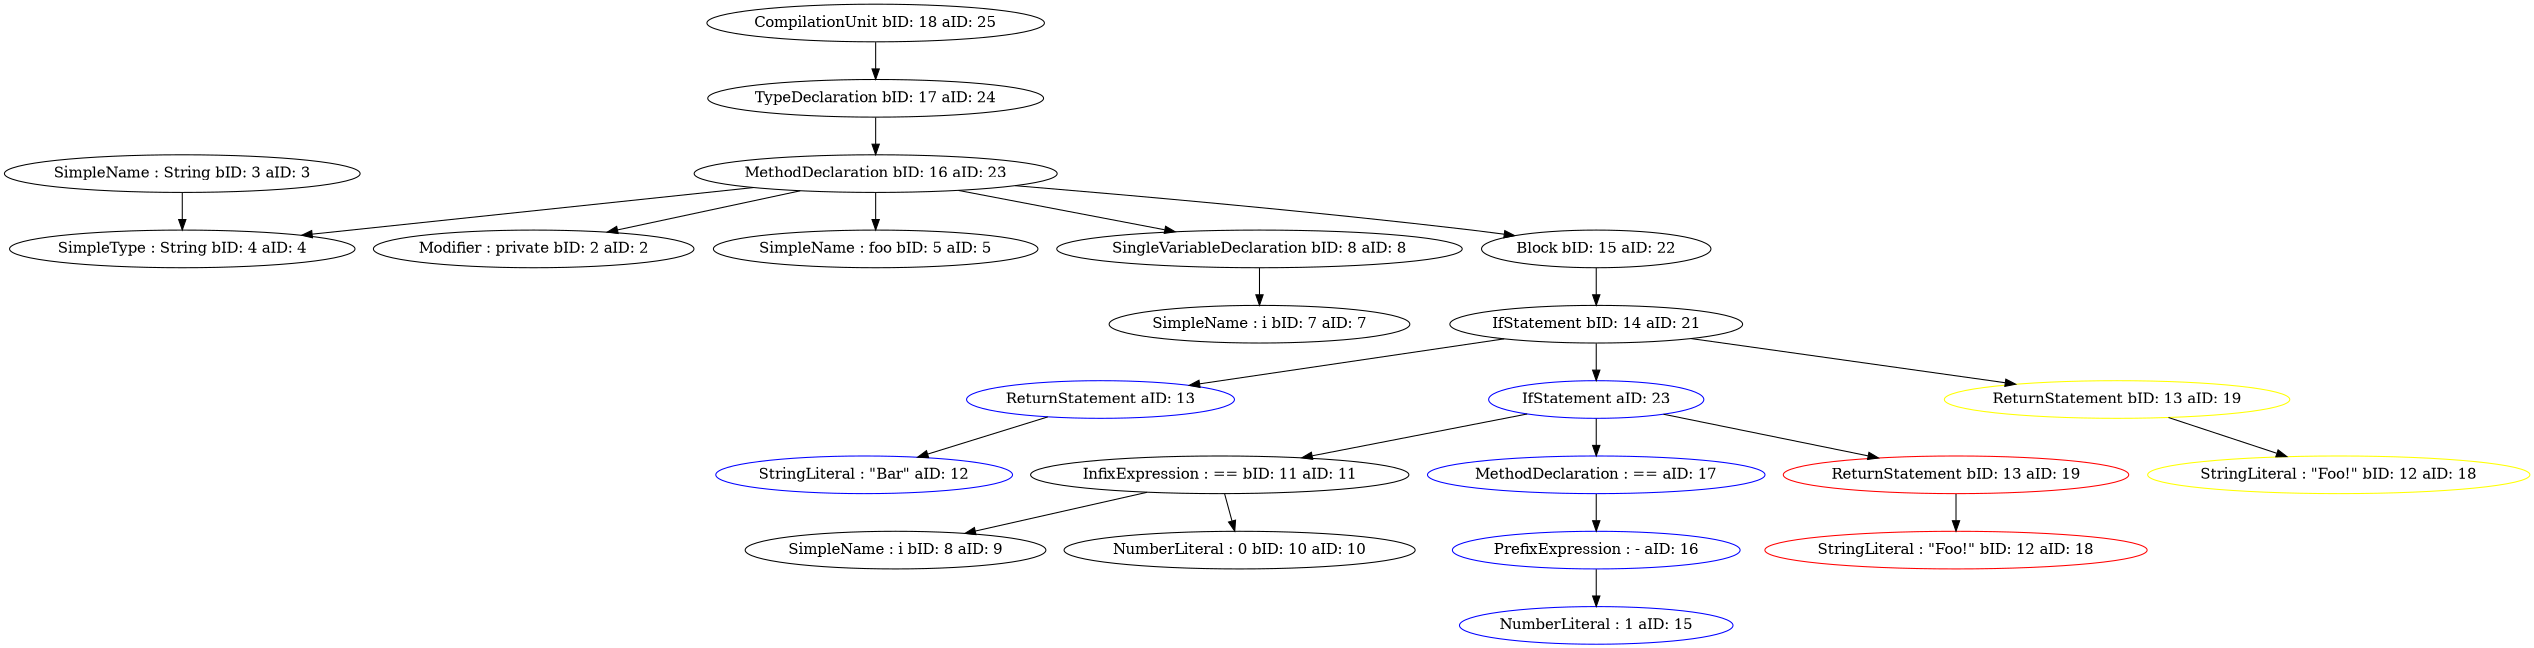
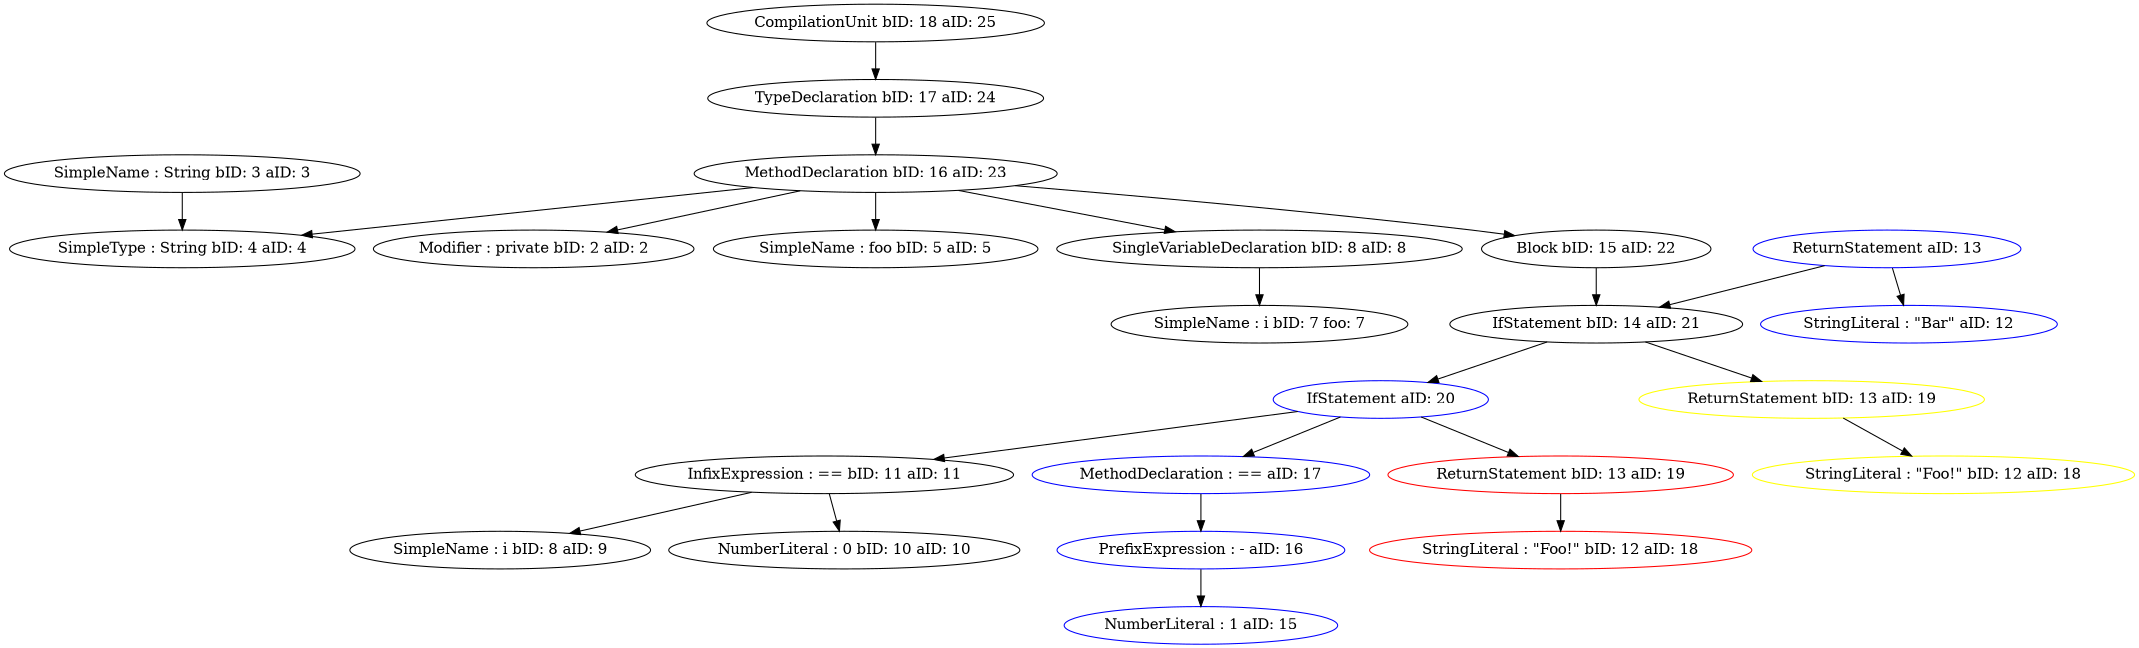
node "SimpleName : i bID: 7 aID: 7": label "SimpleName : i bID: 7 aID: 7" -> "SimpleName : i bID: 7 foo: 7"
edge "IfStatement bID: 14 aID: 21" -> "ReturnStatement aID: 13": reversed
node "IfStatement aID: 23": label "IfStatement aID: 23" -> "IfStatement aID: 20"
